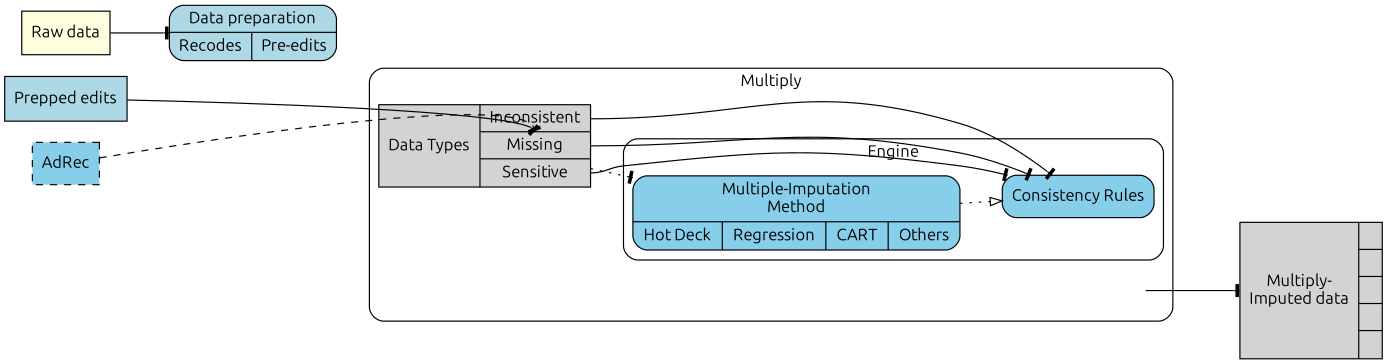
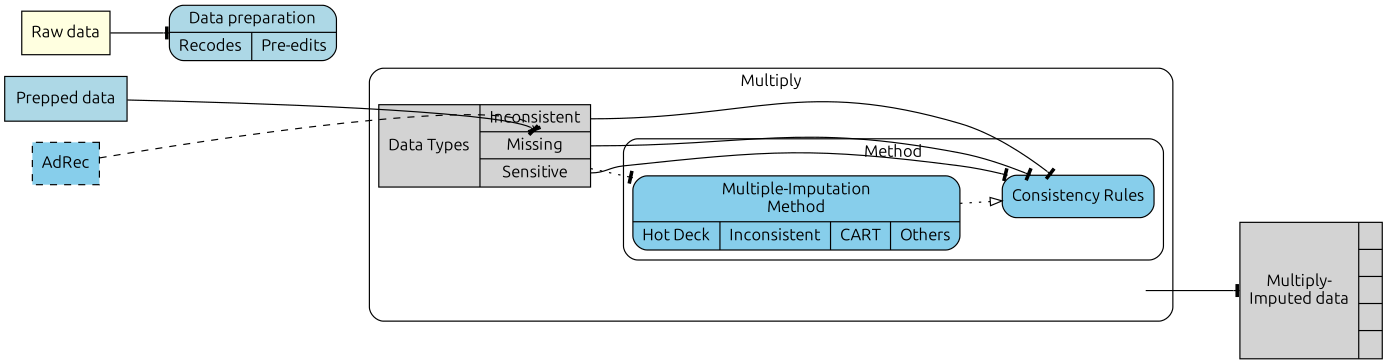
node "Prepped edits": label "Prepped edits" -> "Prepped data"
cluster "Engine": label "Engine" -> "Method"
node "Multiple-Imputation": text "Regression" -> "Inconsistent"
